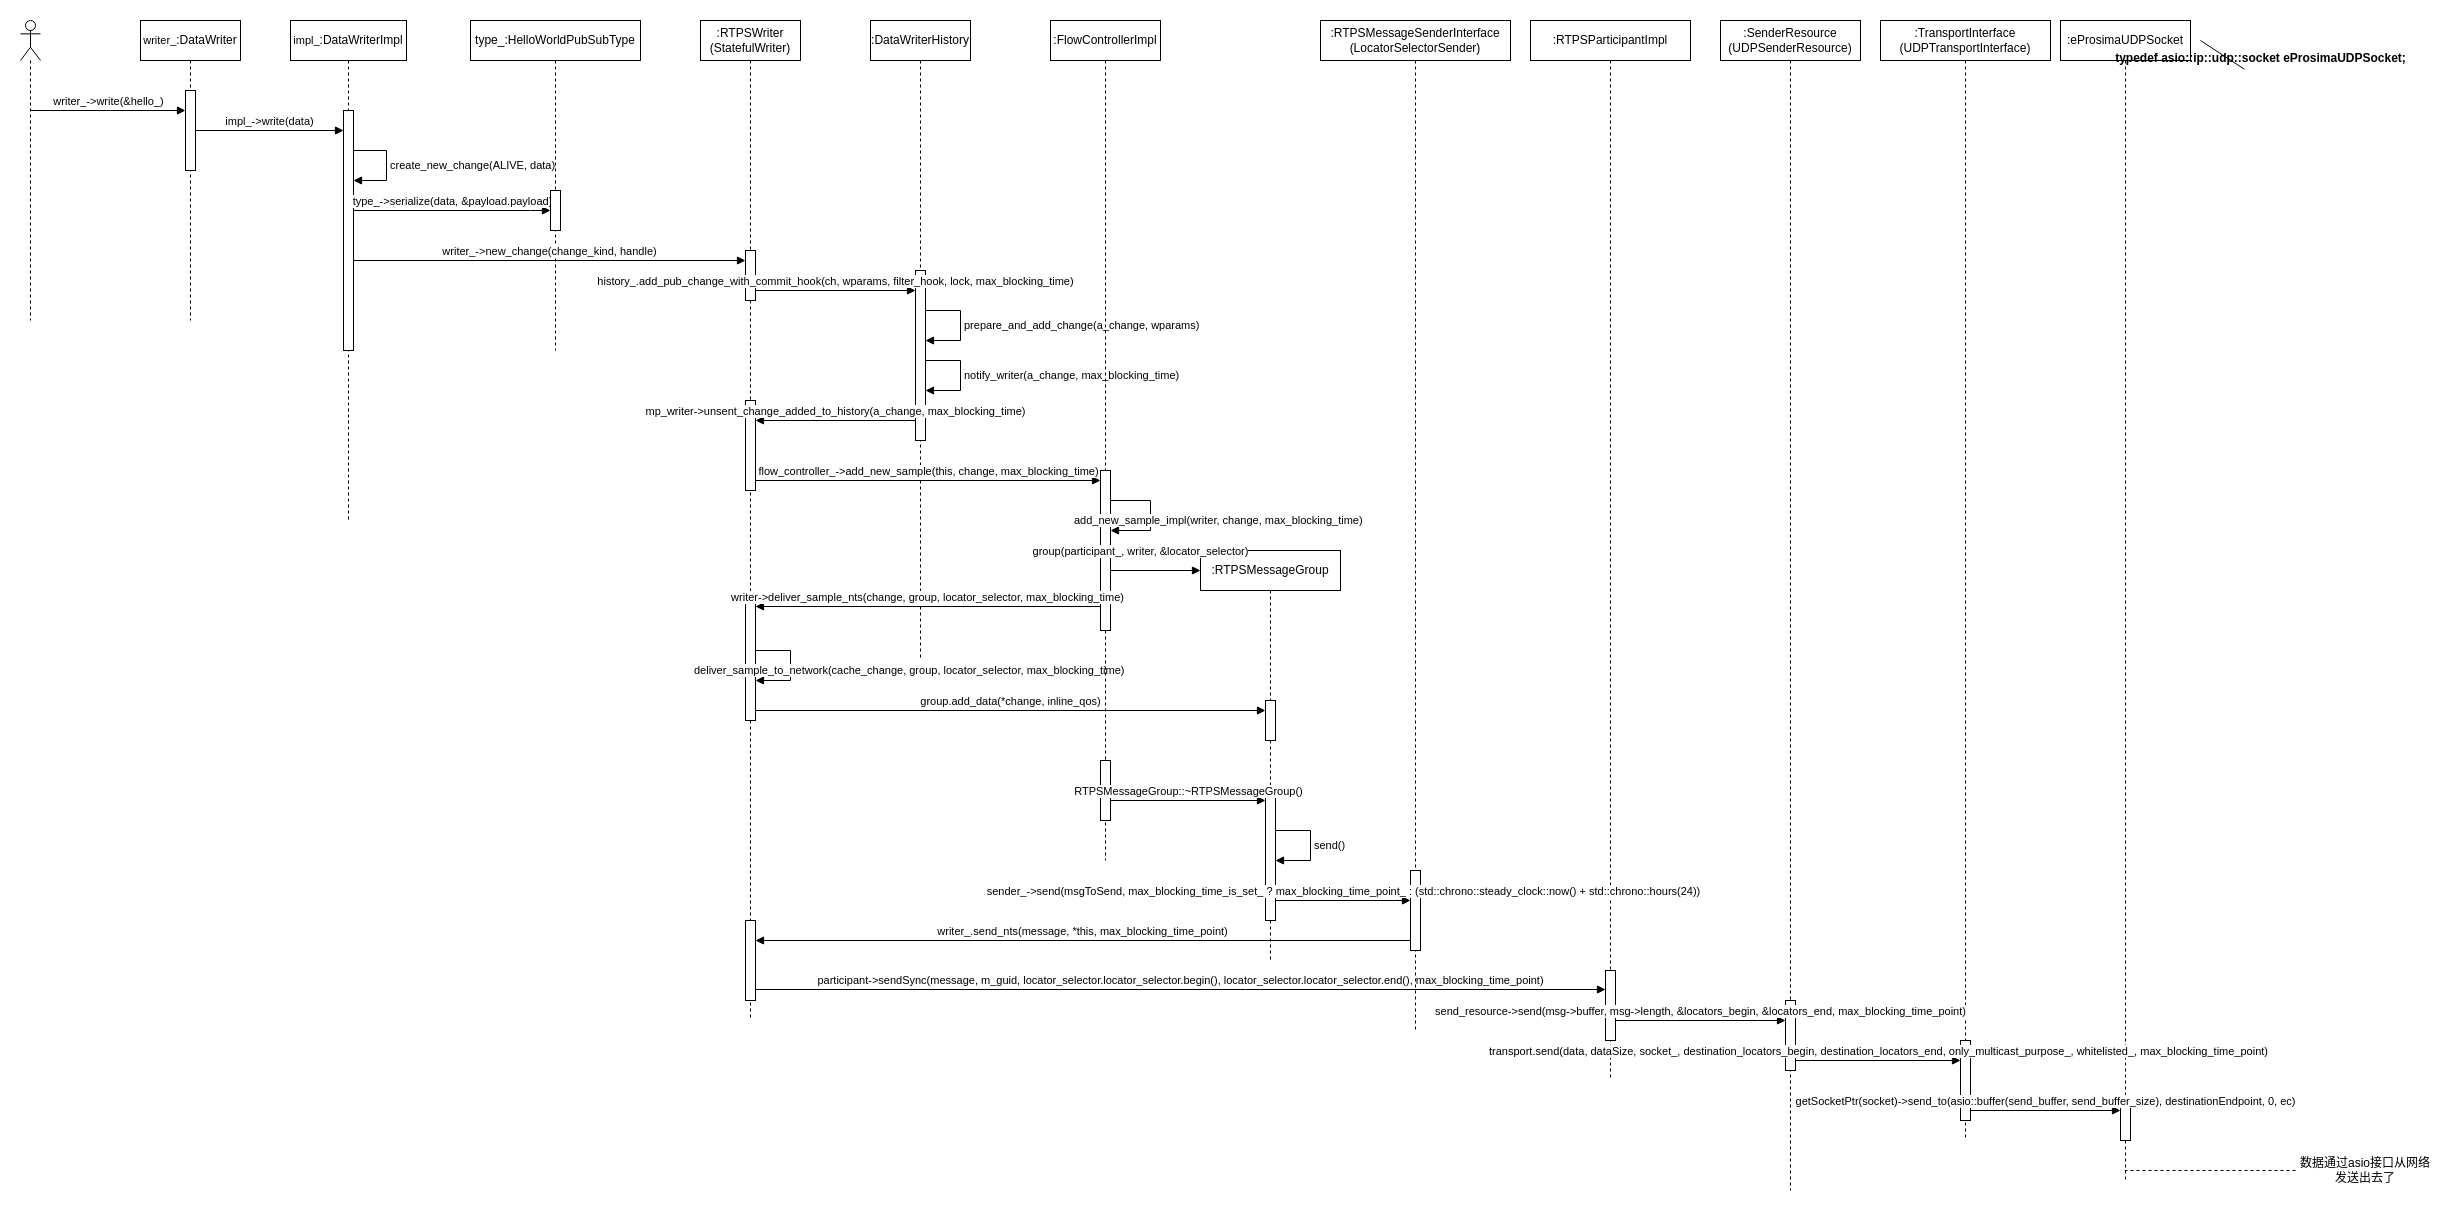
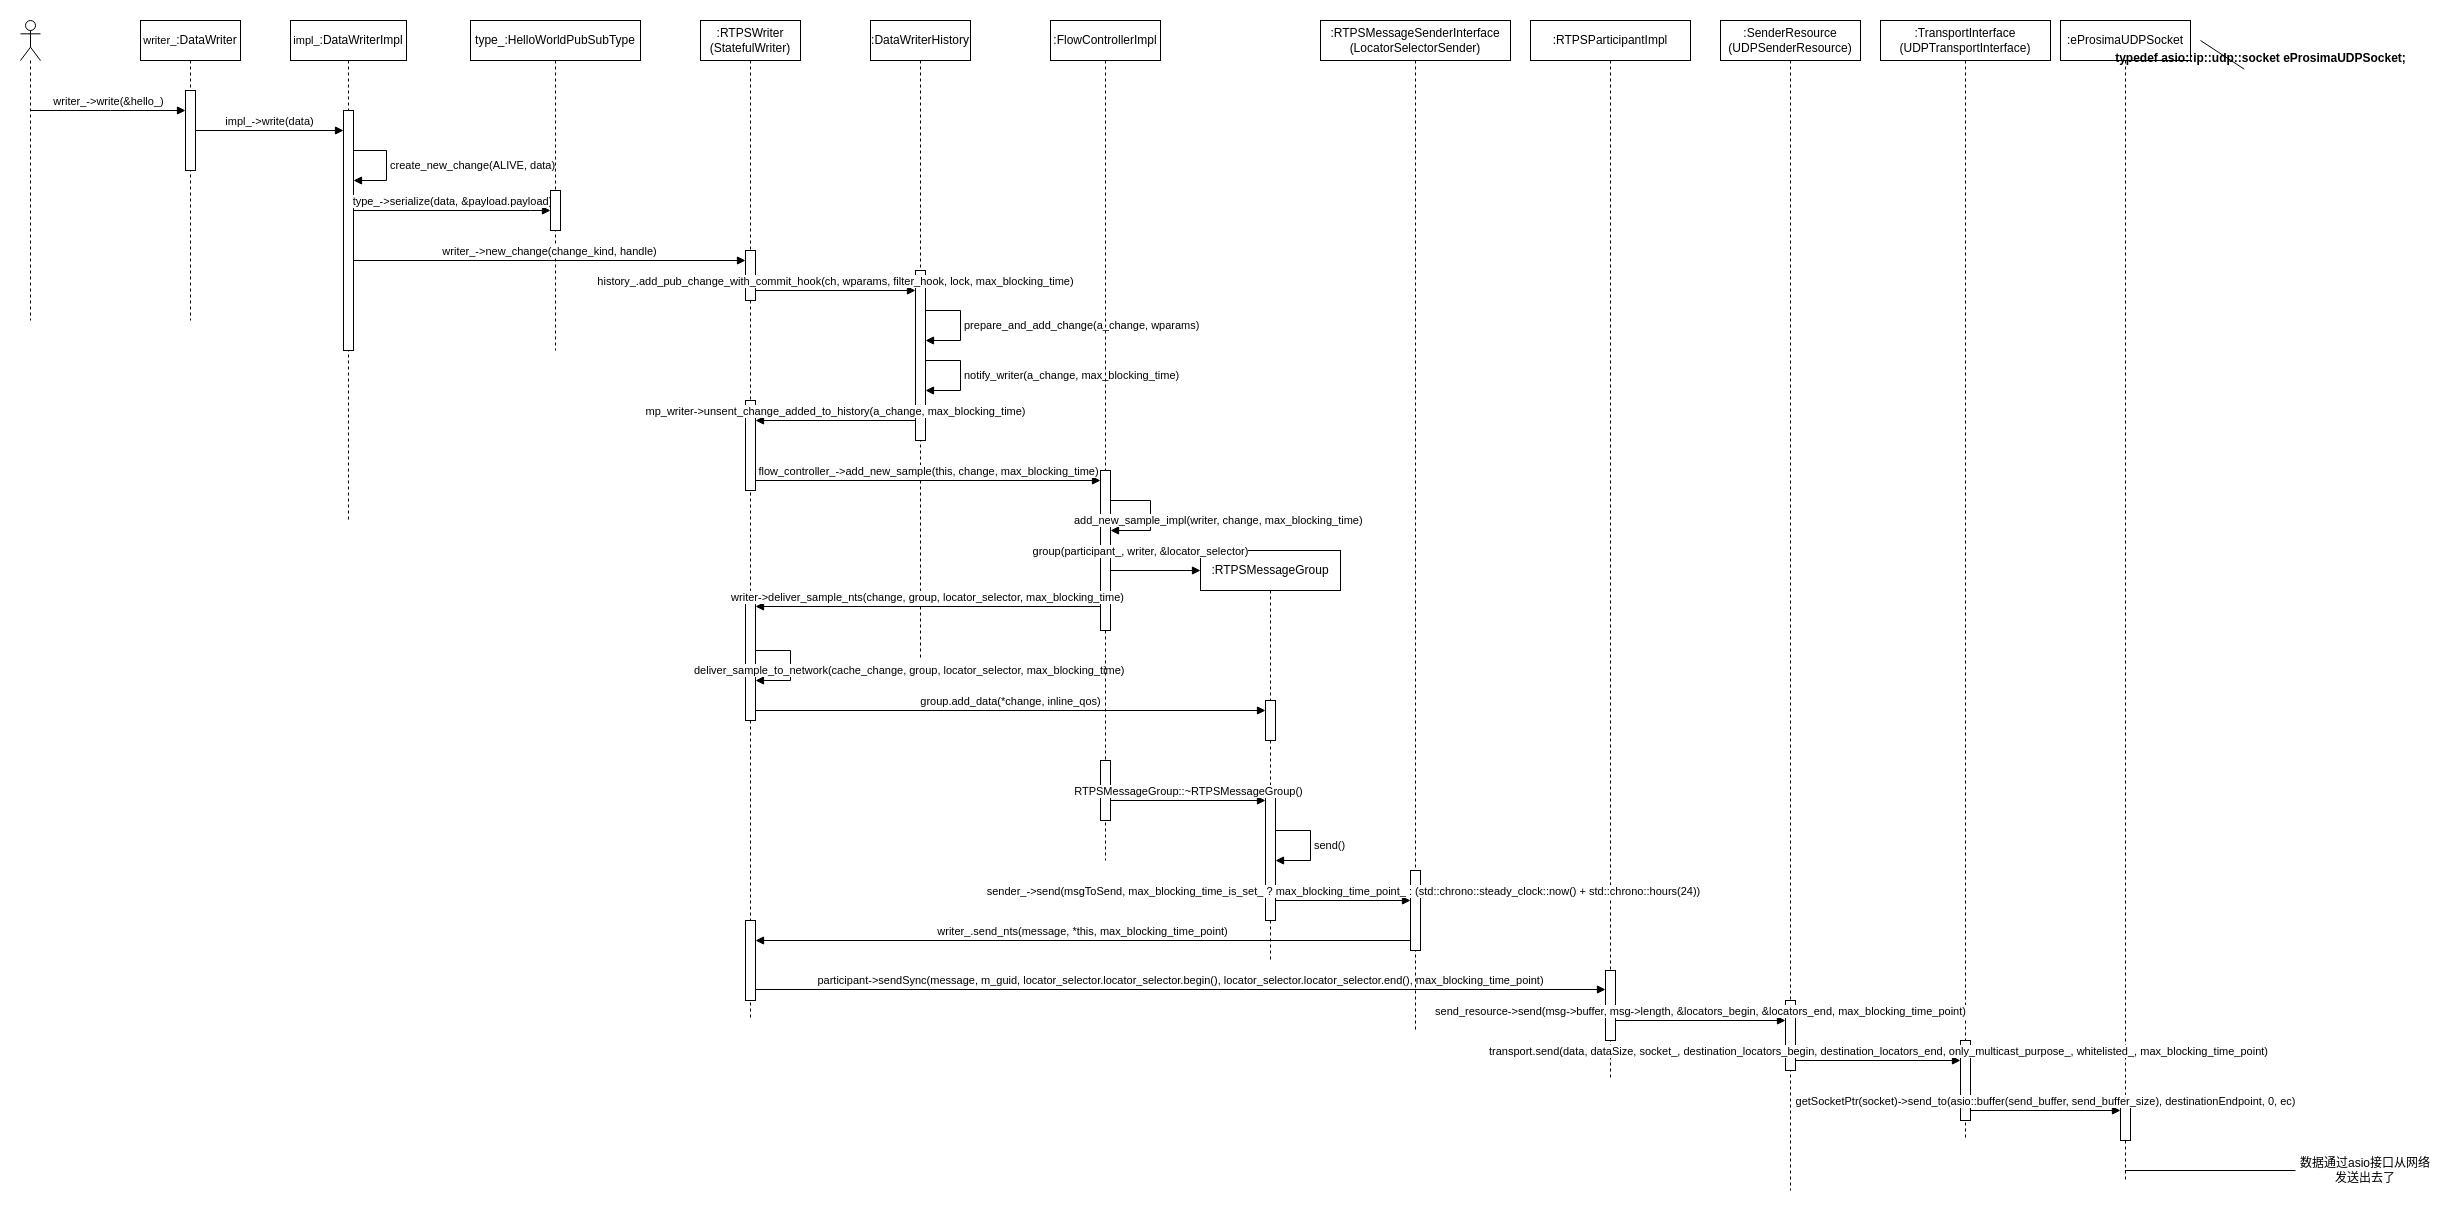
edge ":eProsimaUDPSocket" -- "数据通过asio接口从网络发送出去了": style dashed -> solid
